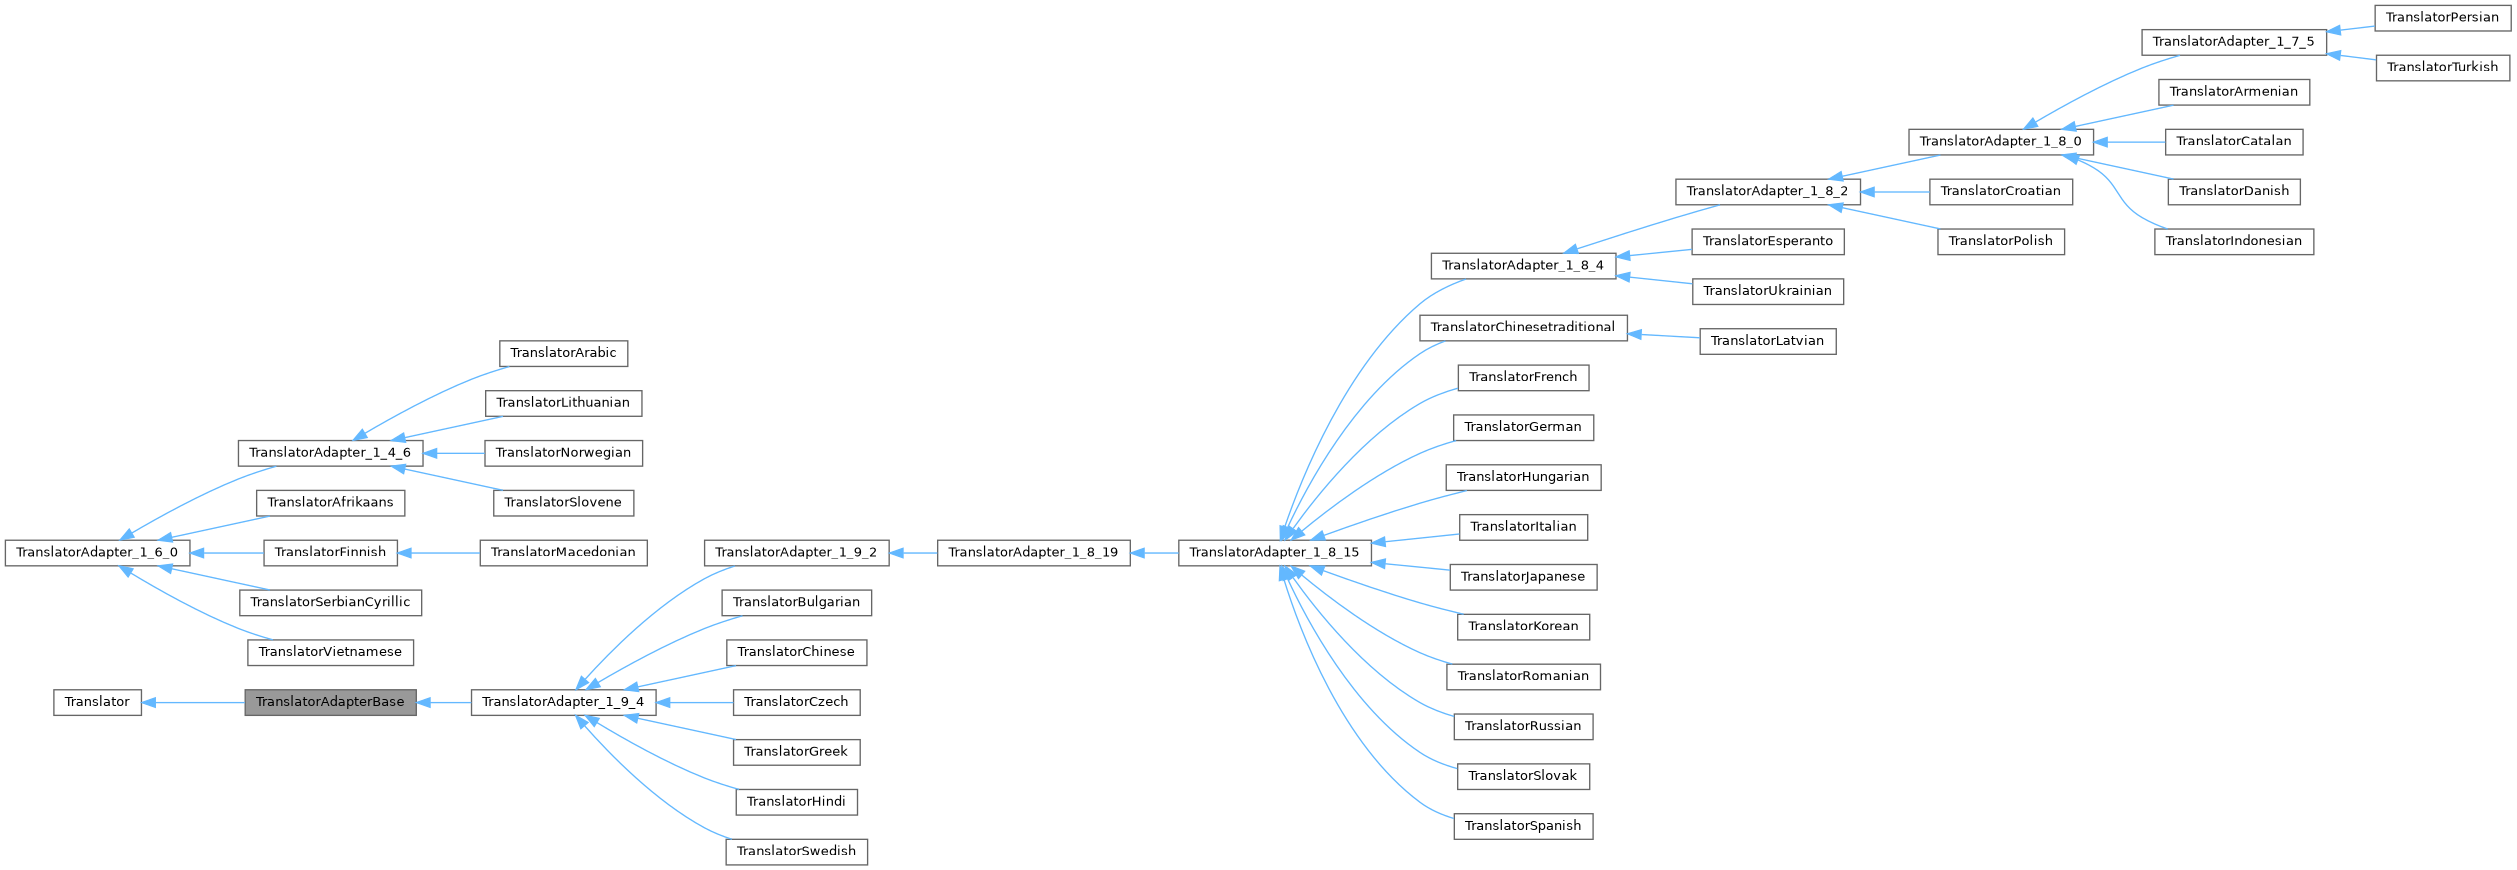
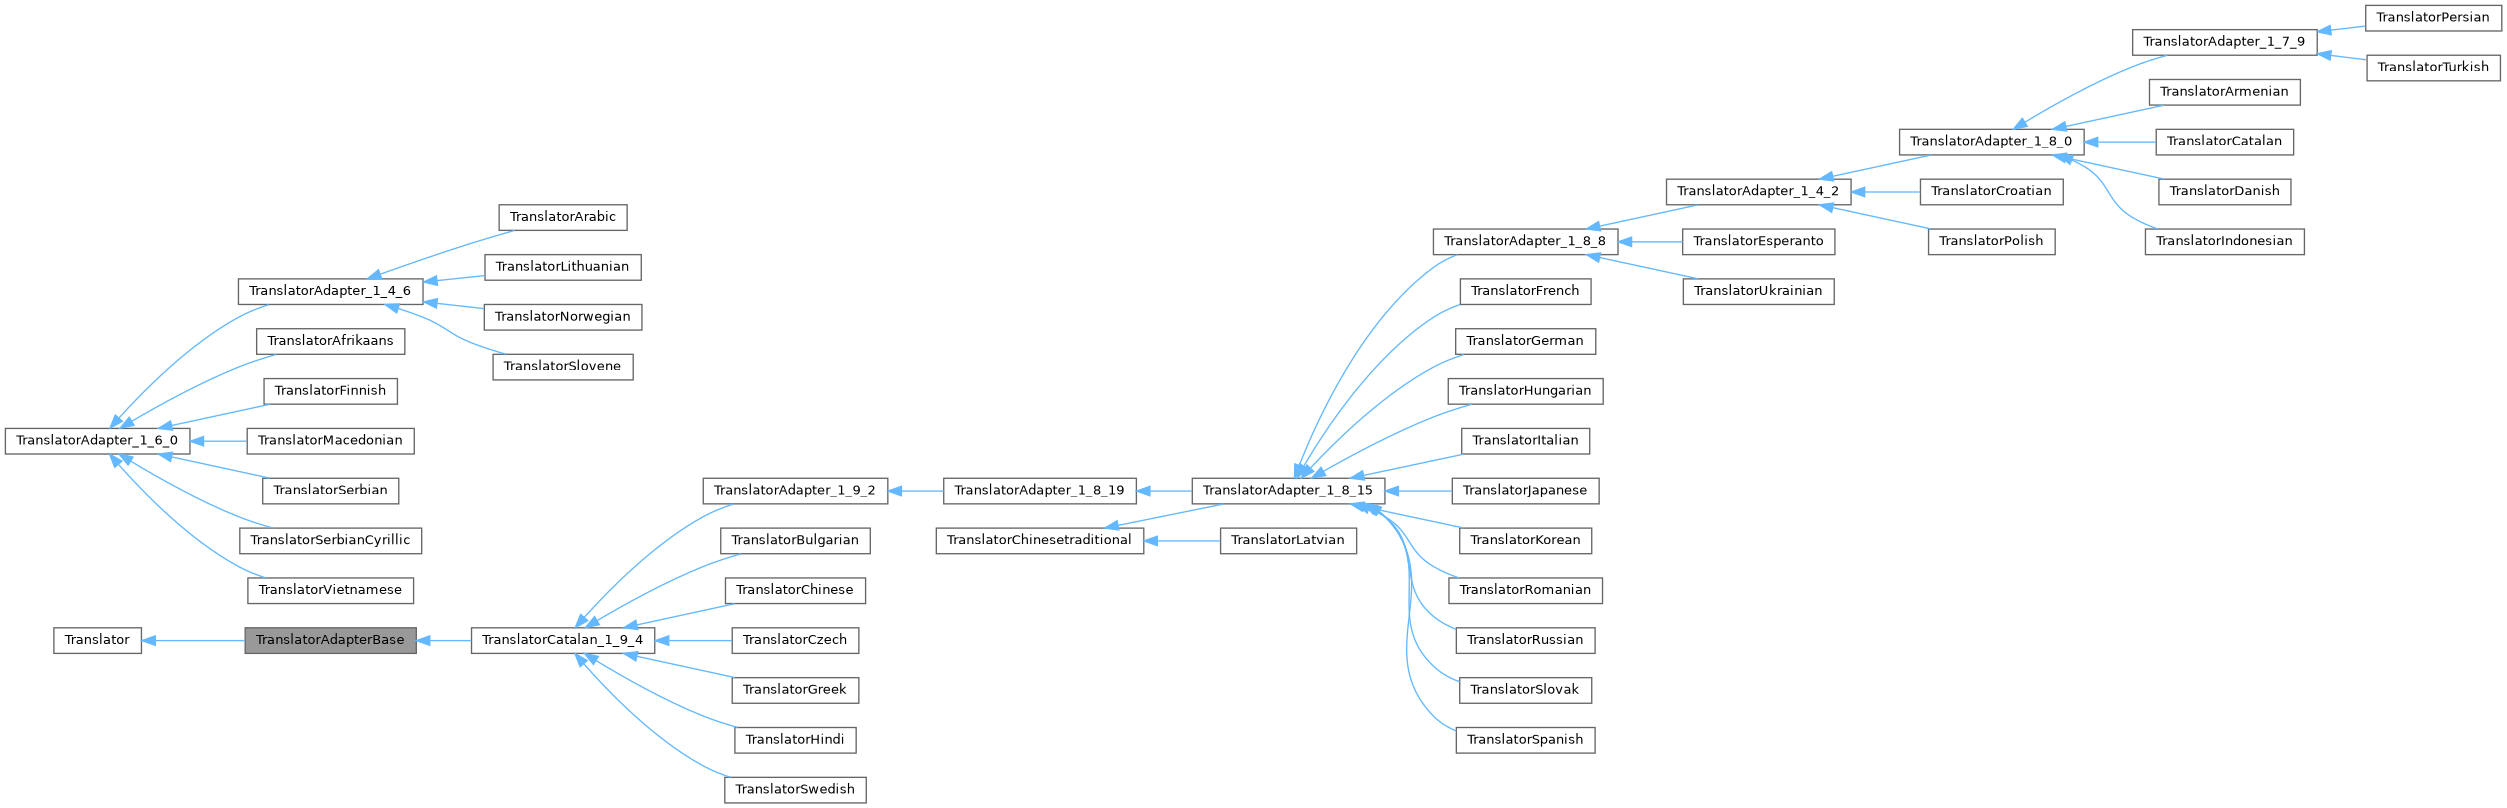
node "TranslatorAdapter_1_7_5": label "TranslatorAdapter_1_7_5" -> "TranslatorAdapter_1_7_9"
node "TranslatorAdapter_1_8_2": label "TranslatorAdapter_1_8_2" -> "TranslatorAdapter_1_4_2"
node "TranslatorAdapter_1_8_4": label "TranslatorAdapter_1_8_4" -> "TranslatorAdapter_1_8_8"
edge "TranslatorChinesetraditional" -> "TranslatorAdapter_1_8_15": reversed
node "TranslatorSerbian": added
edge "TranslatorMacedonian" -> "TranslatorFinnish": now "TranslatorMacedonian" -> "TranslatorAdapter_1_6_0"
node "TranslatorAdapter_1_9_4": label "TranslatorAdapter_1_9_4" -> "TranslatorCatalan_1_9_4"
